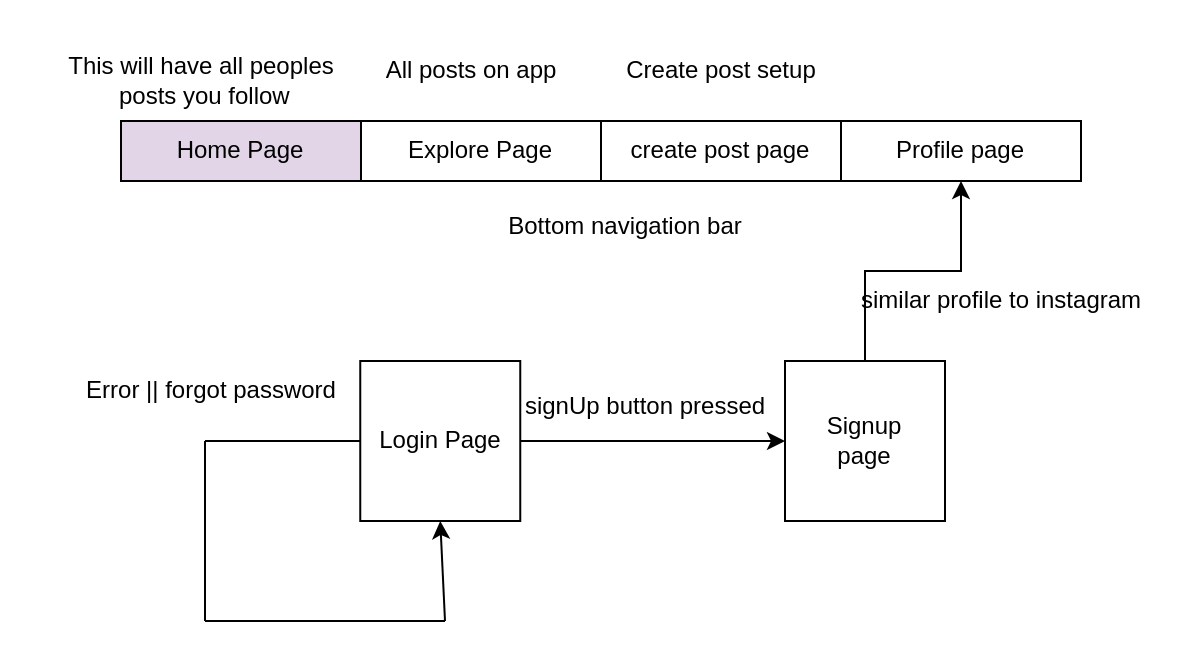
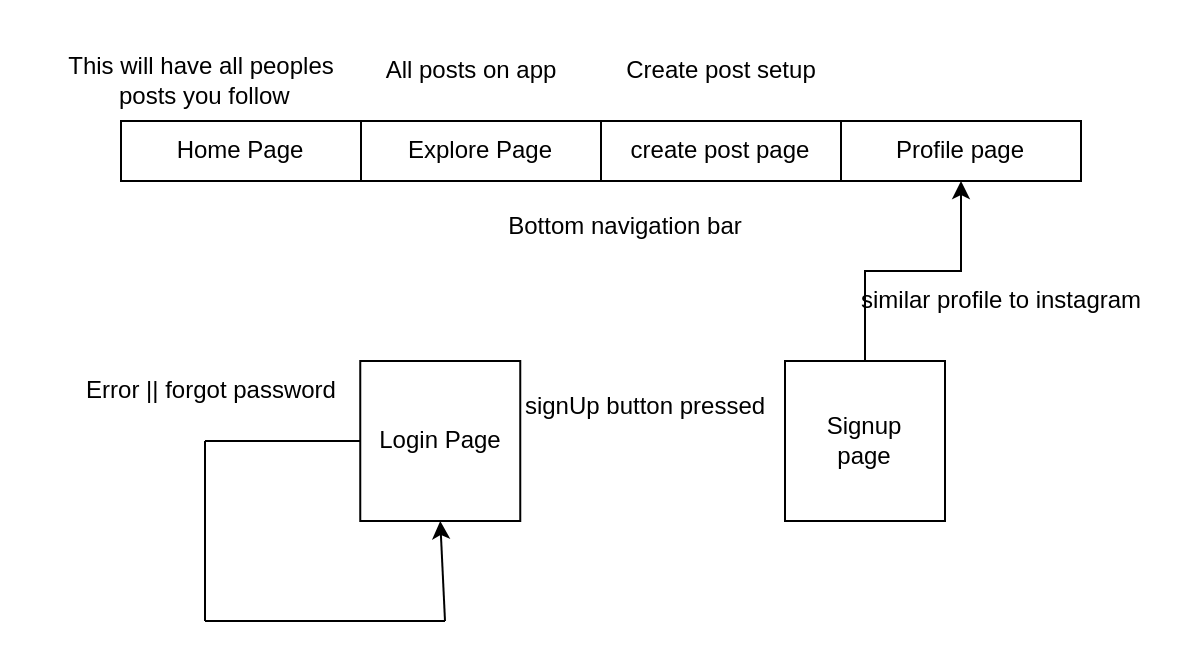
node "Home Page": fillcolor #e1d5e7 -> #ffffff
edge "Login Page" -> "Signup page": removed
